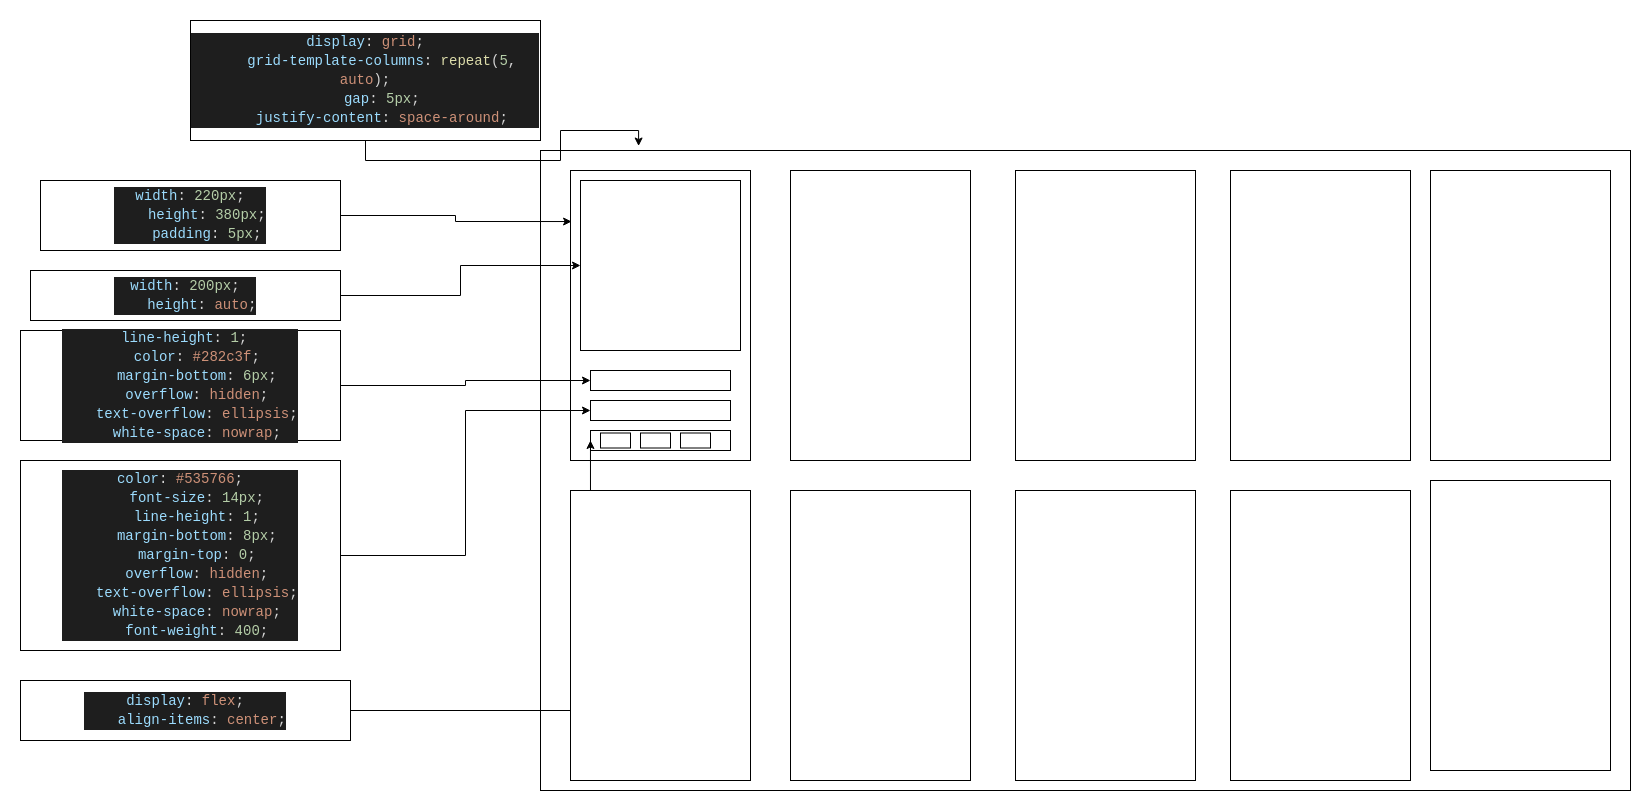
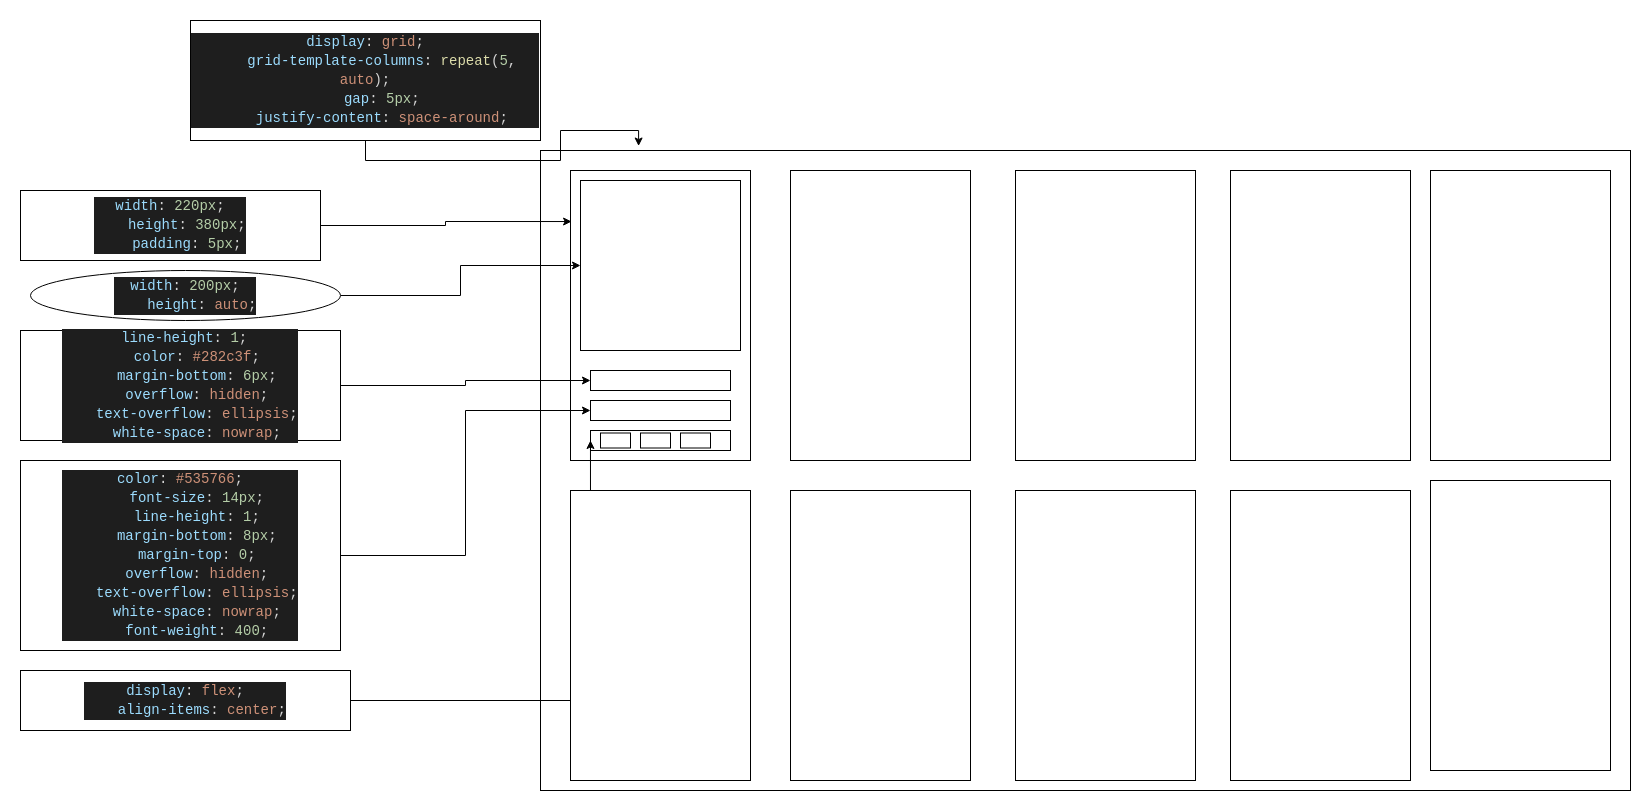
node "width: 220px; height: 380px; padding: 5px;": moved (191, 216) -> (171, 226)
node "width: 200px; height: auto;": shape rectangle -> ellipse
node "display: flex; align-items: center;": moved (186, 711) -> (186, 701)
